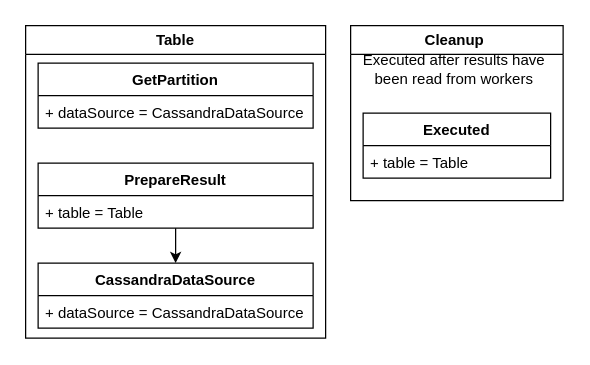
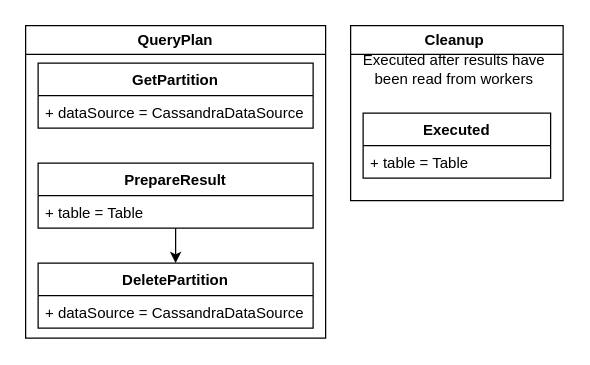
node "Table": label "Table" -> "QueryPlan"
node "CassandraDataSource": label "CassandraDataSource" -> "DeletePartition"
